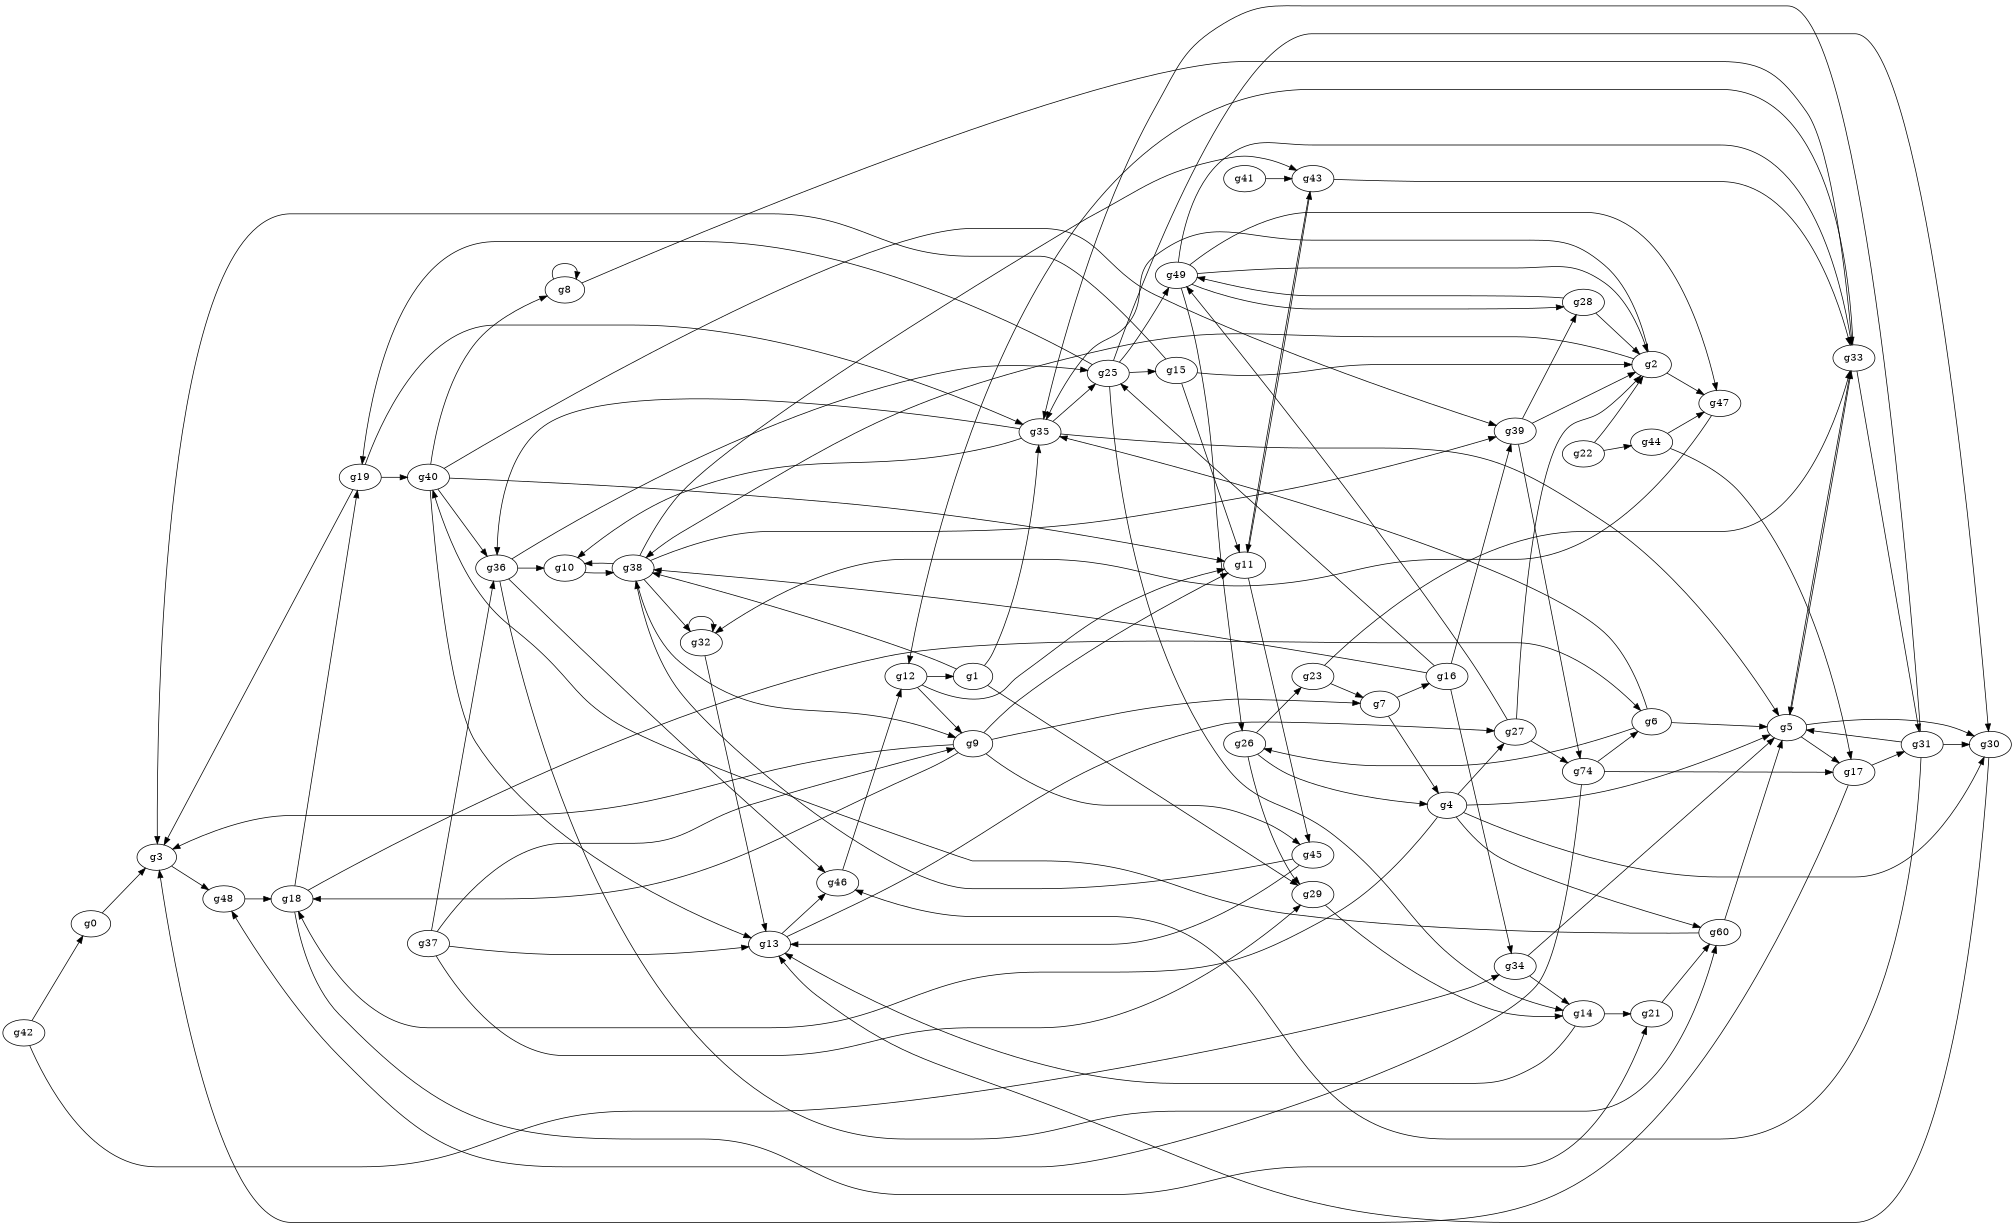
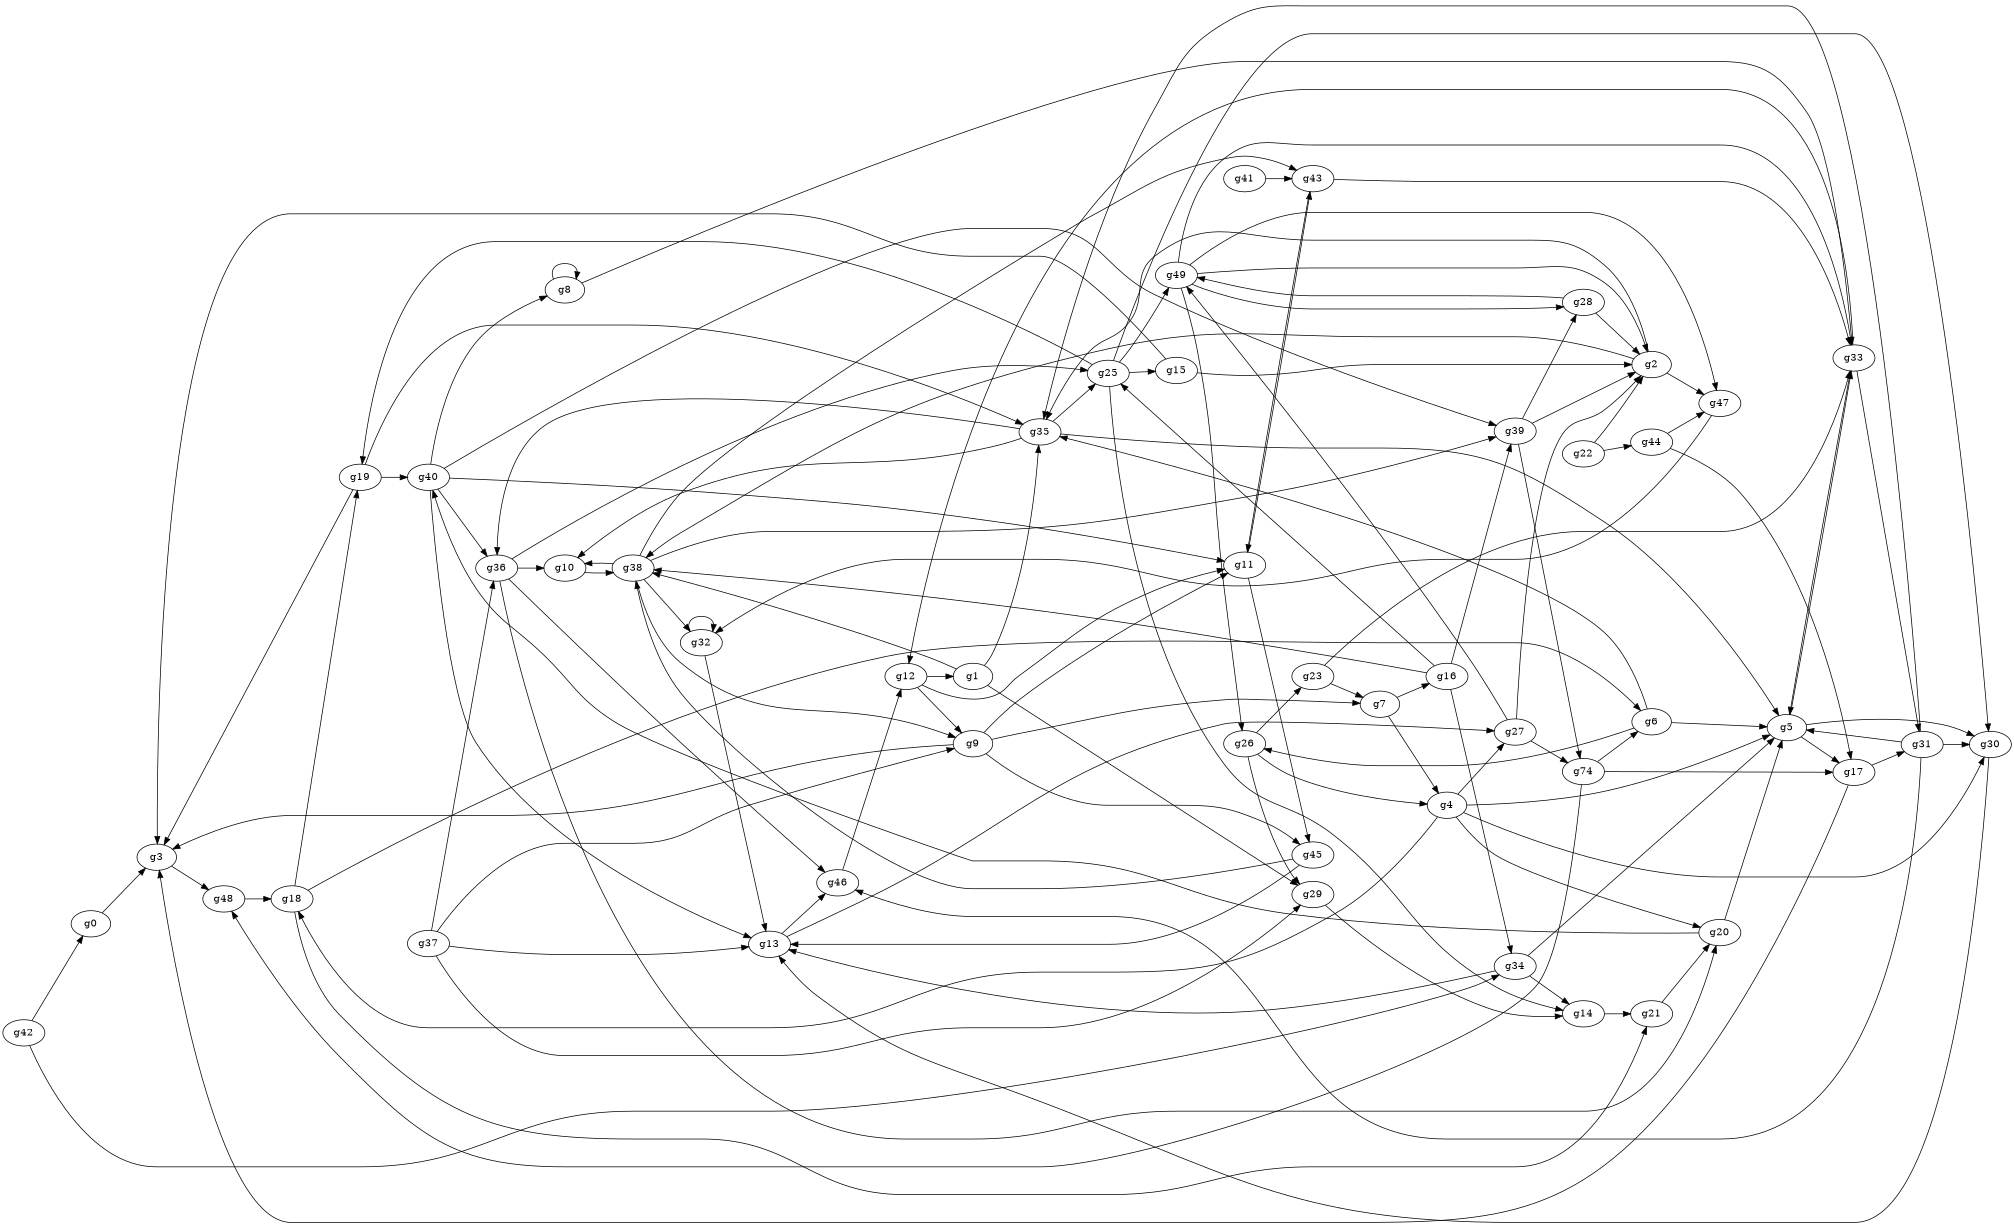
edge "g15" -> "g11": removed
edge "g9" -> "g18": removed
node "g60": label "g60" -> "g20"
edge "g14" -> "g13": now "g34" -> "g13"
